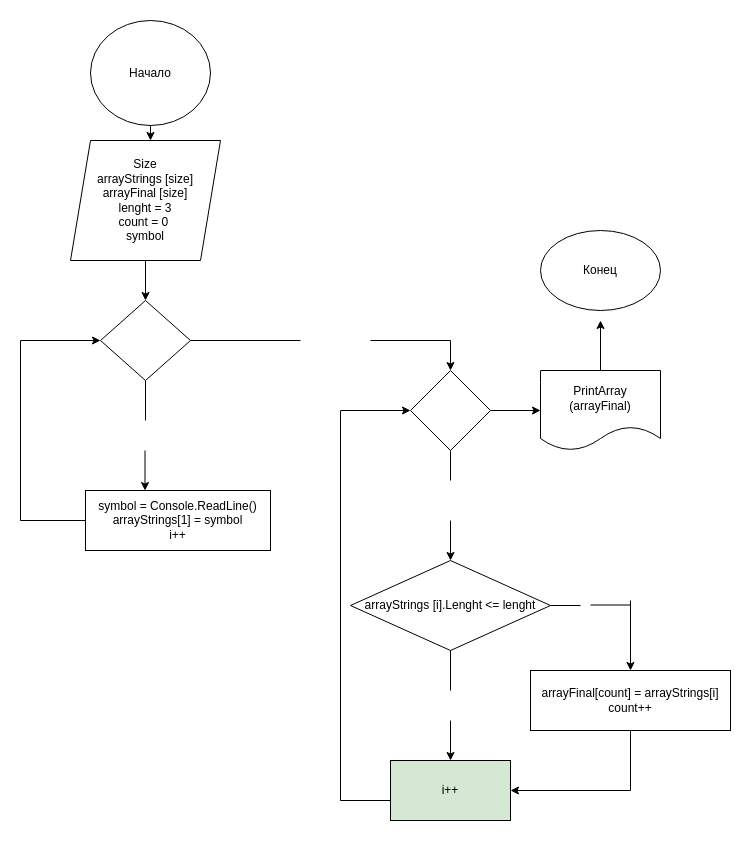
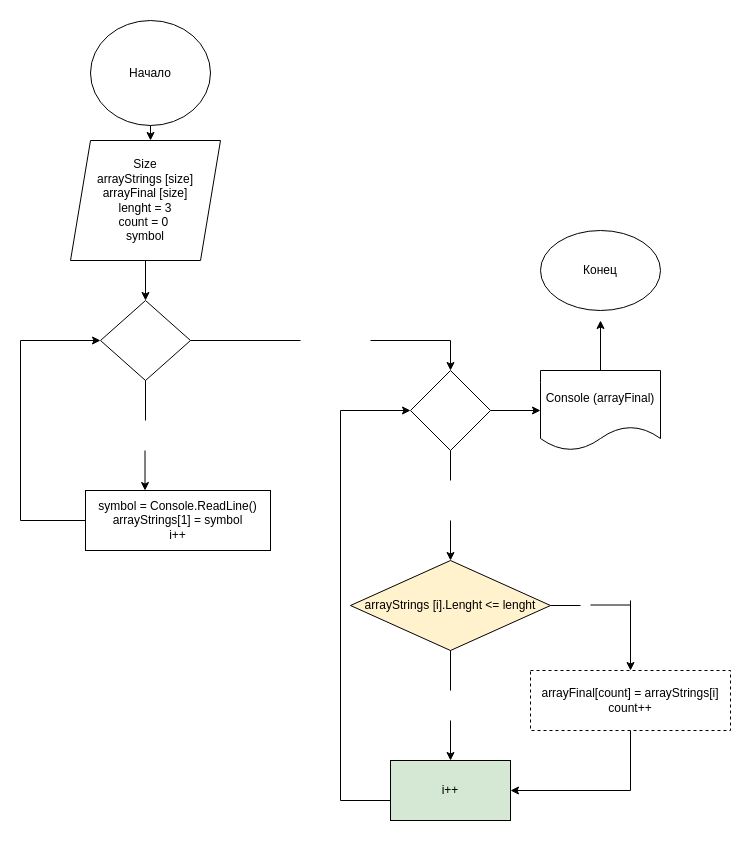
node "PrintArray (arrayFinal)": label "PrintArray (arrayFinal)" -> "Console (arrayFinal)"
node "arrayStrings [i].Lenght <= lenght": fillcolor #ffffff -> #fff2cc
node "arrayFinal[count] = arrayStrings[i] count++": style solid -> dashed
